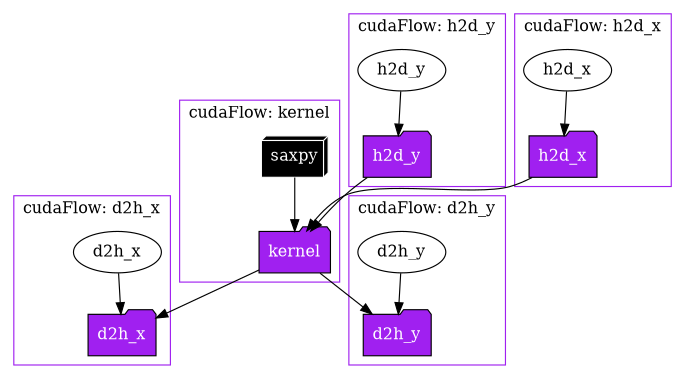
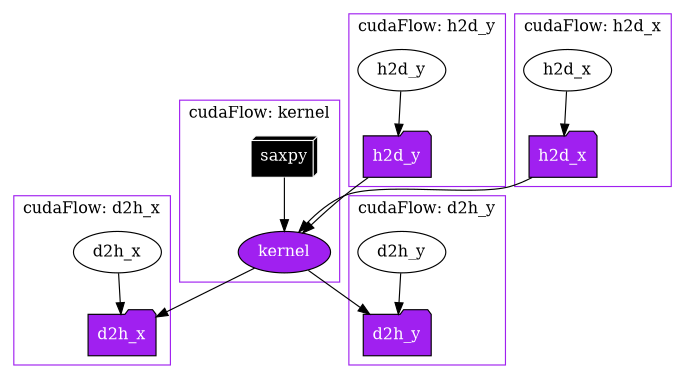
node "kernel": shape folder -> ellipse
